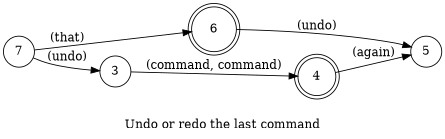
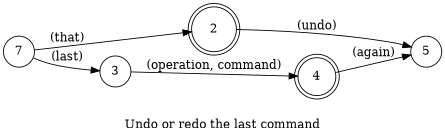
node "6": label "6" -> "2"
edge "7" -> "3": label "(undo)" -> "(last)"
edge "3" -> "4": label "(command, command)" -> "(operation, command)"
